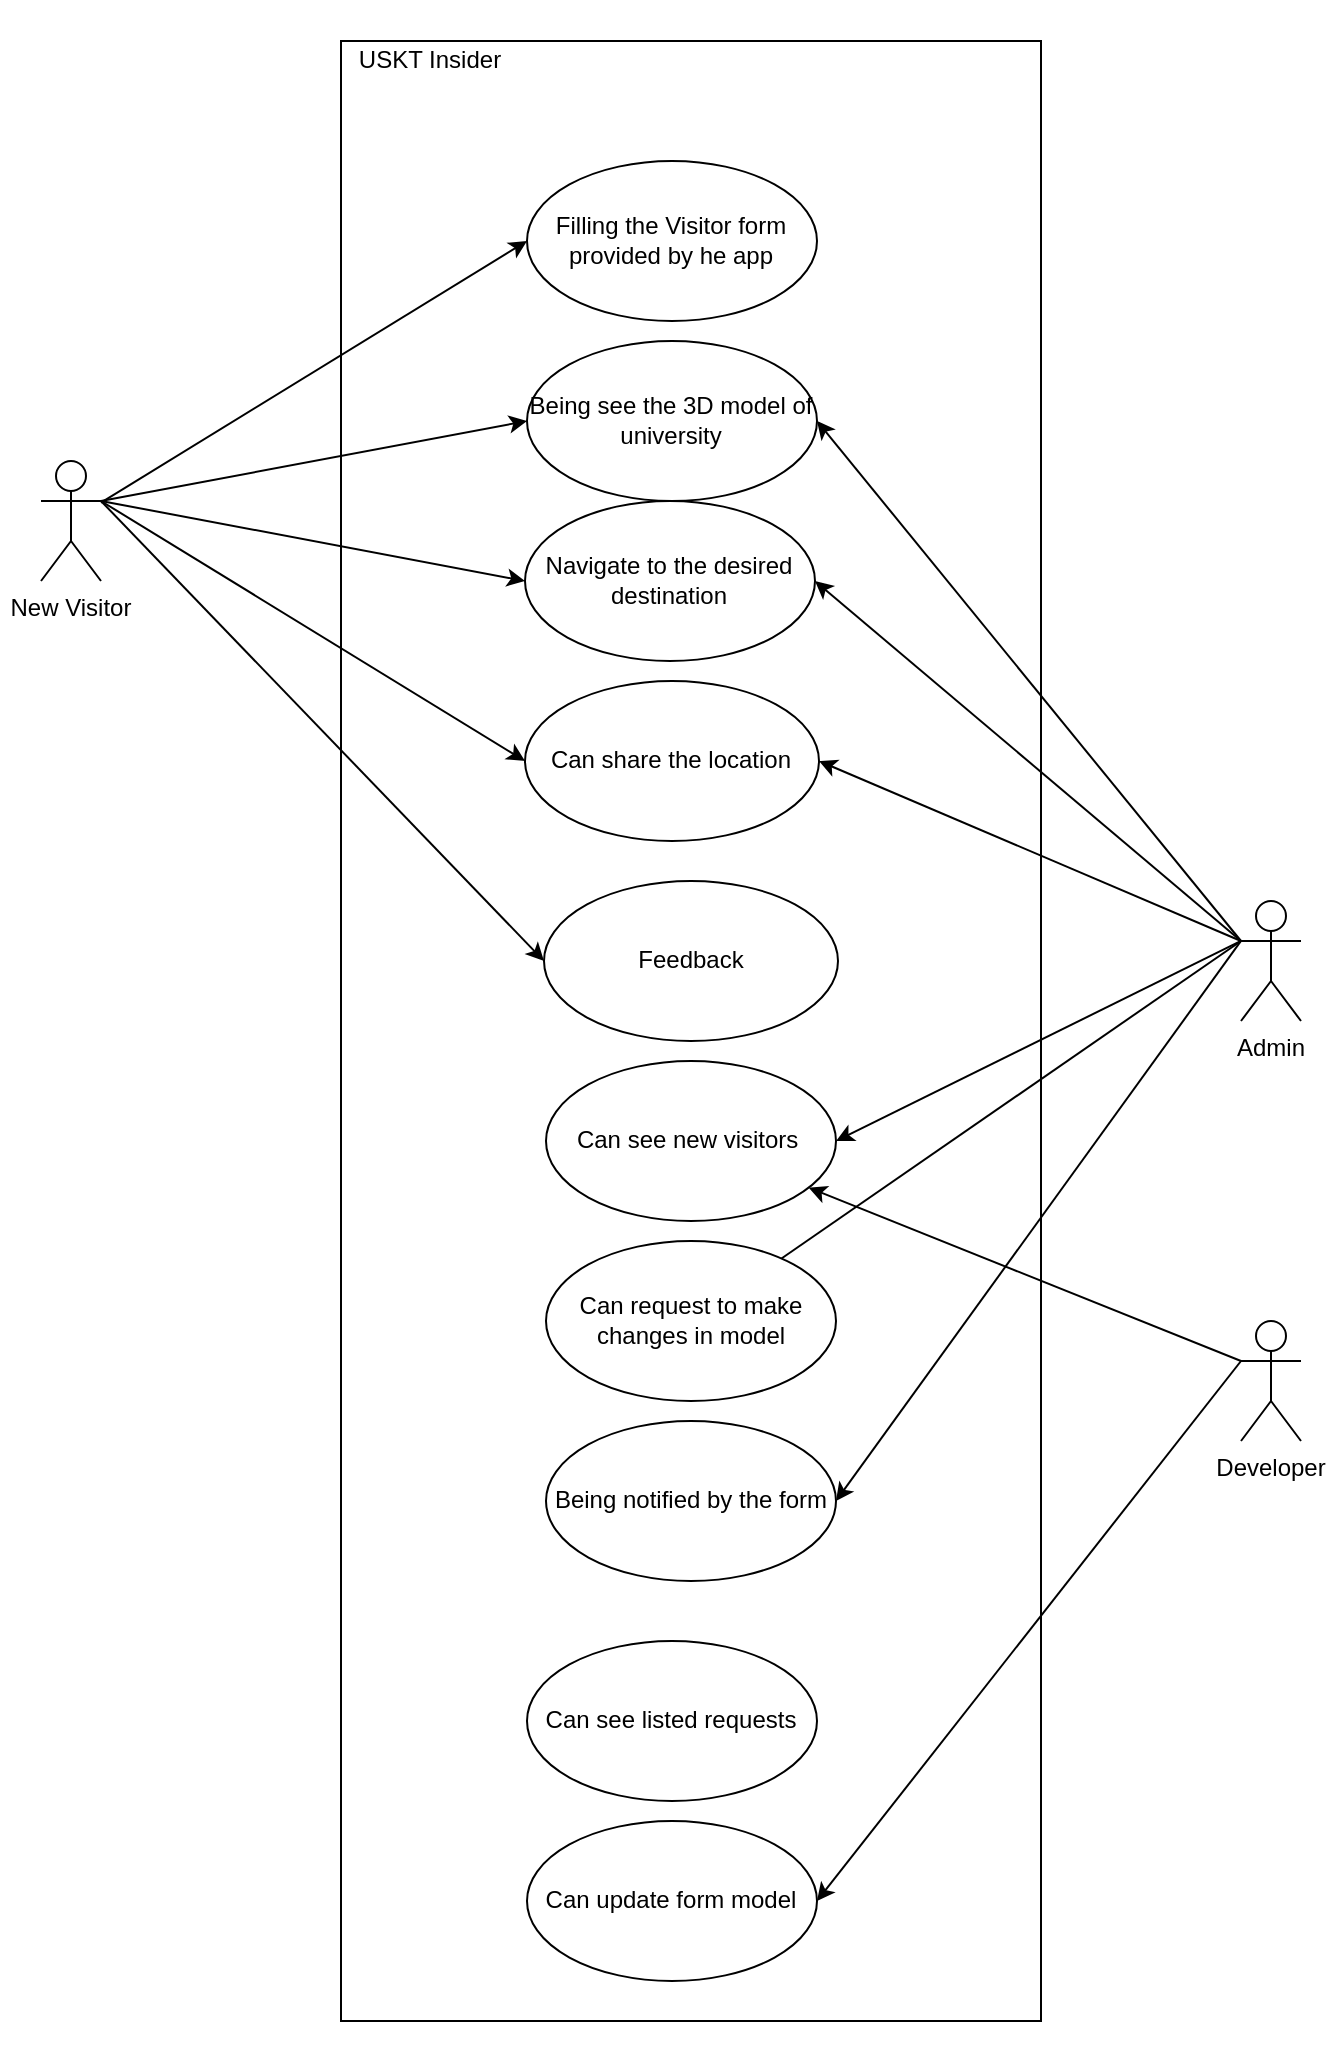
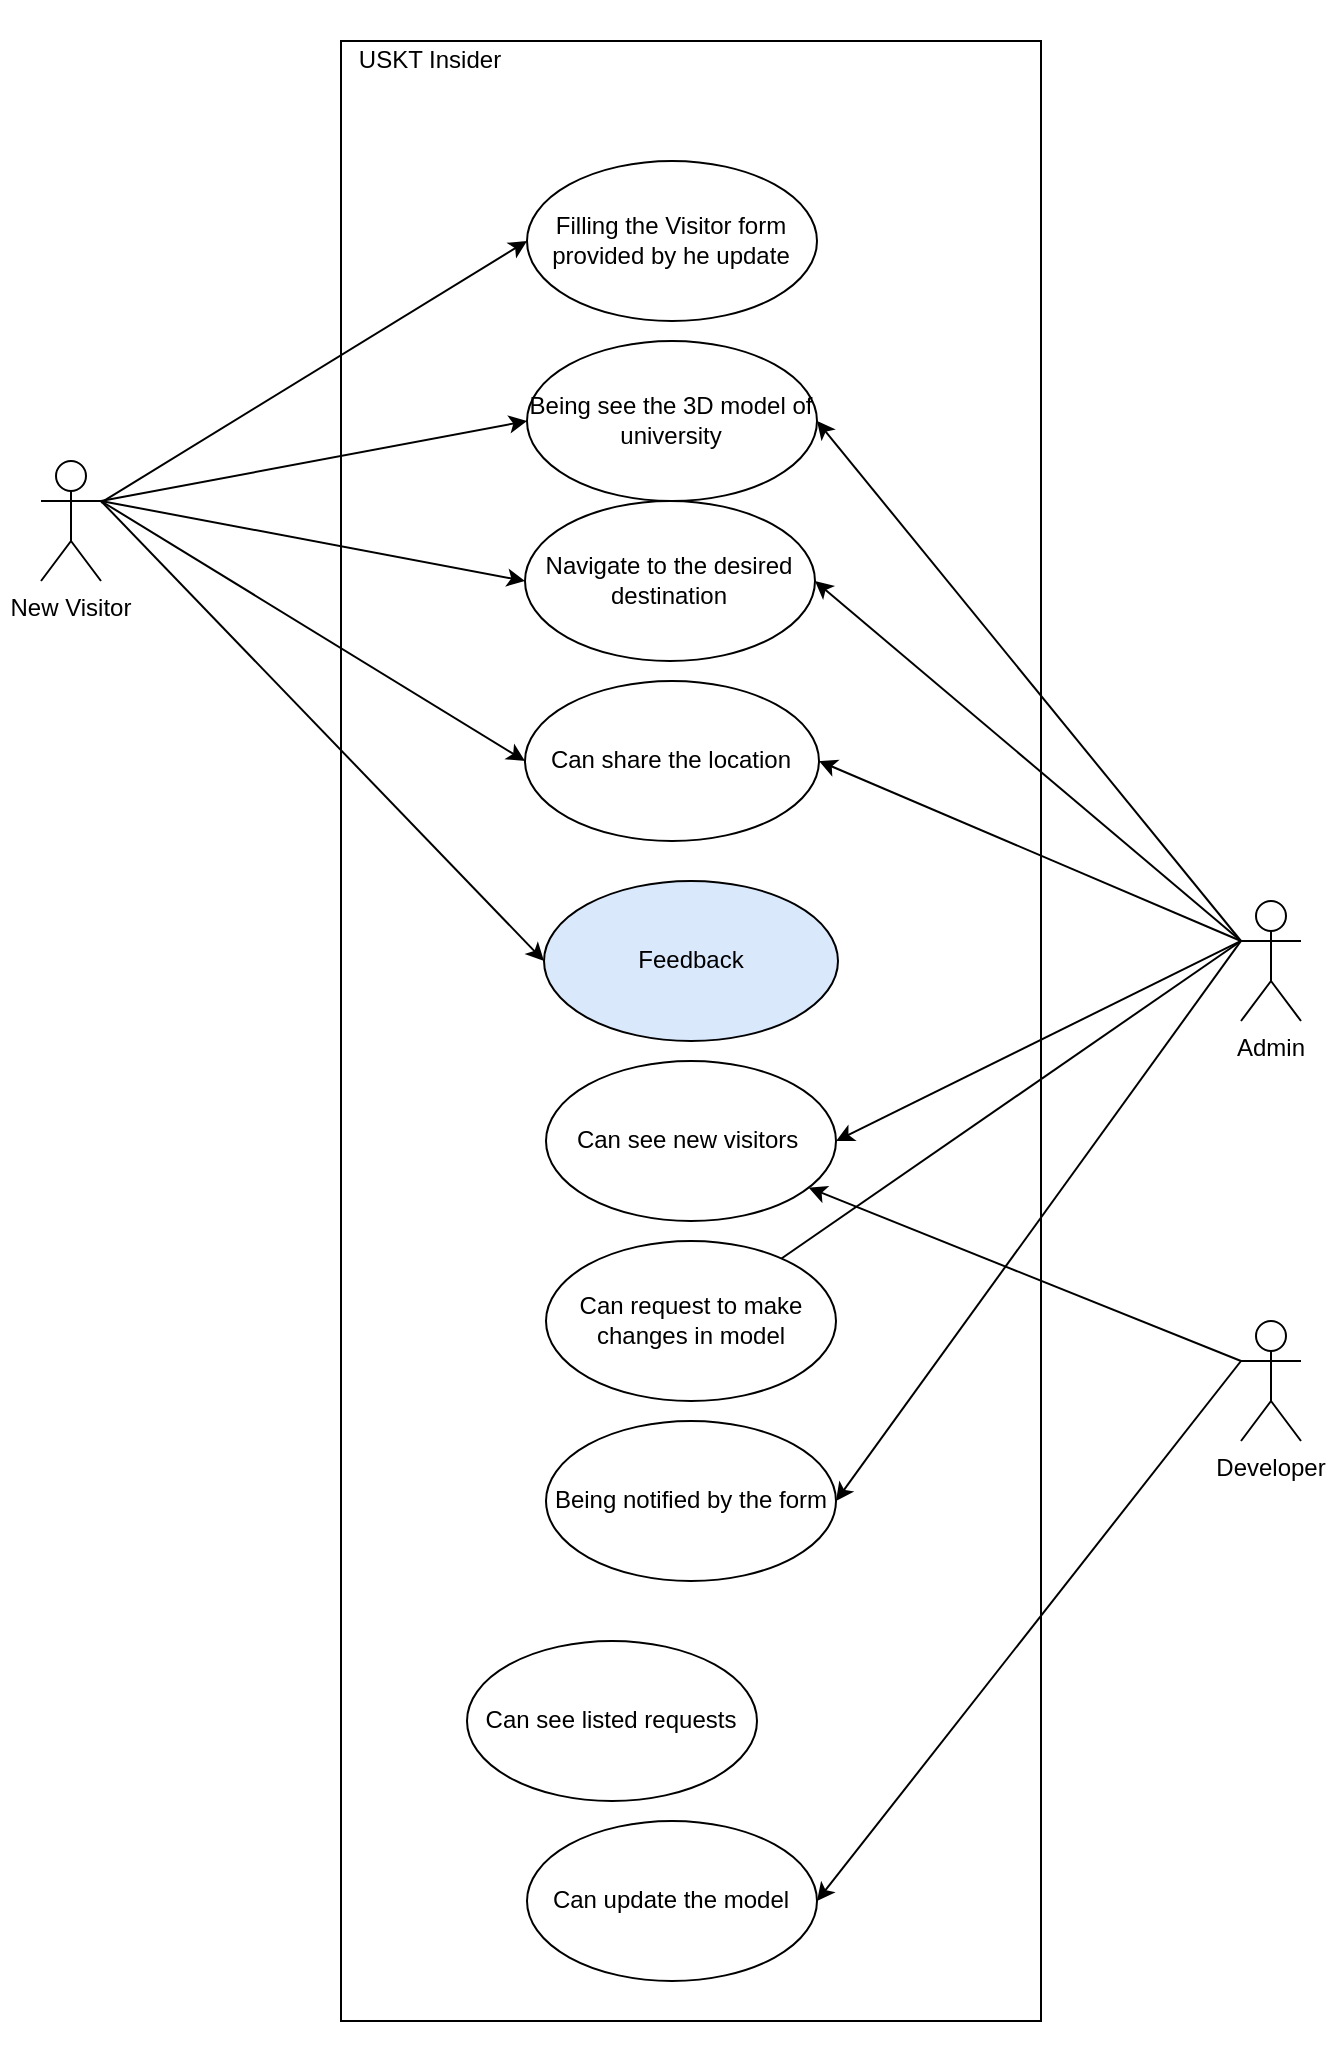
node "Filling the Visitor form provided by he app": label "Filling the Visitor form provided by he app" -> "Filling the Visitor form provided by he update"
node "Feedback": fillcolor #ffffff -> #dae8fc
node "Can see listed requests": moved (672, 1721) -> (612, 1721)
node "Can update form model": label "Can update form model" -> "Can update the model"
